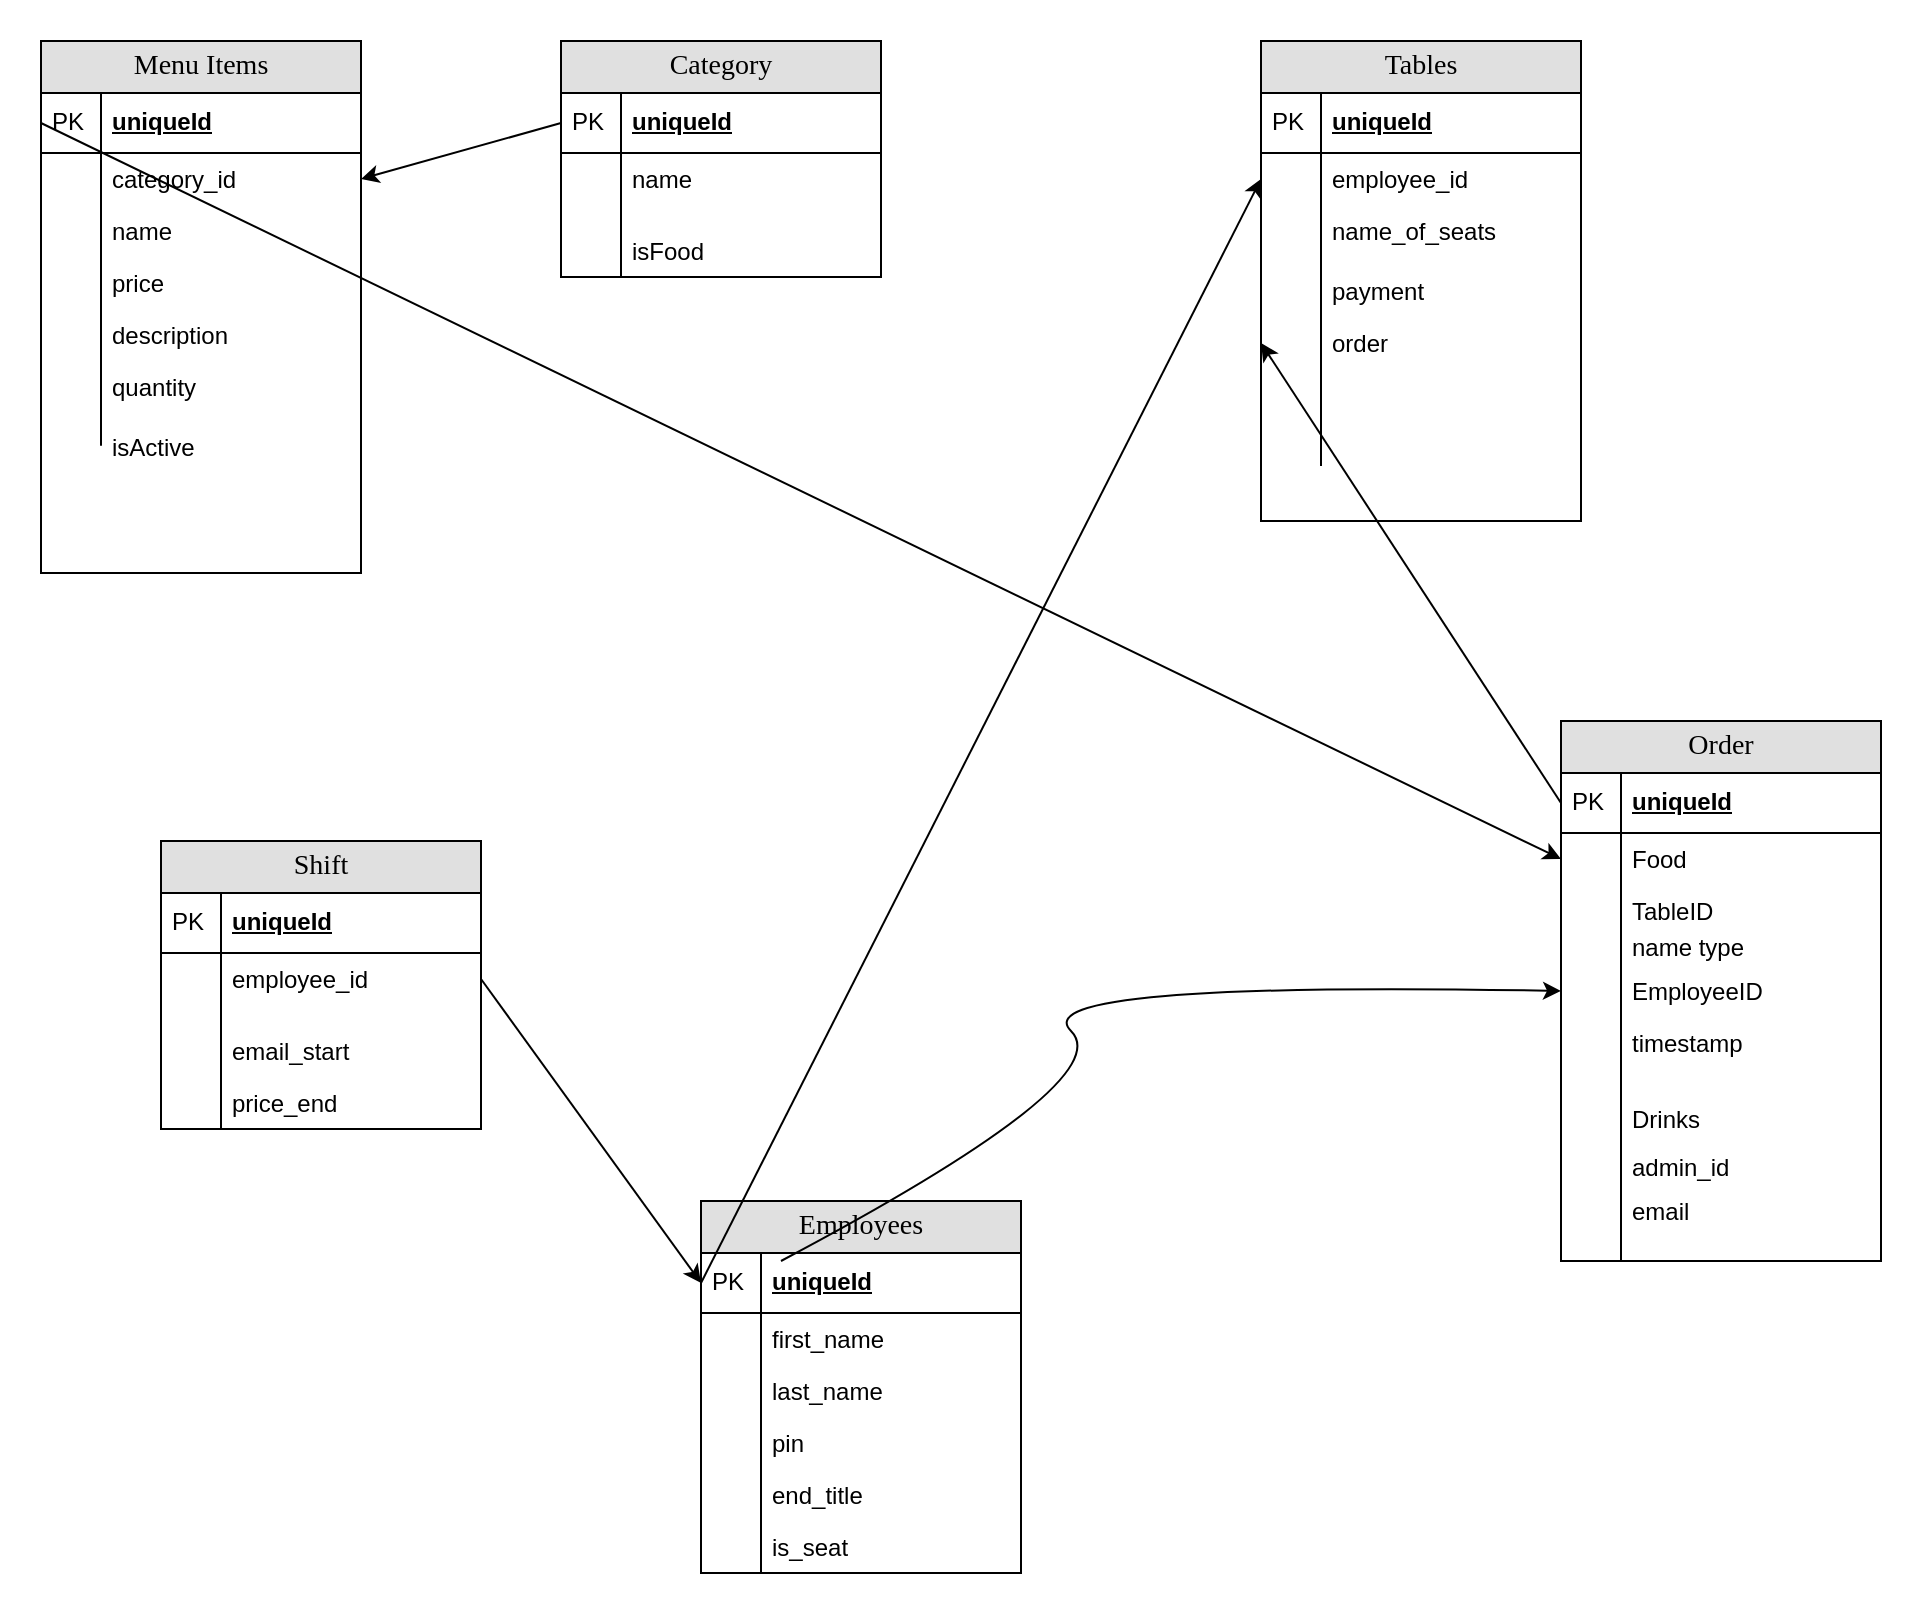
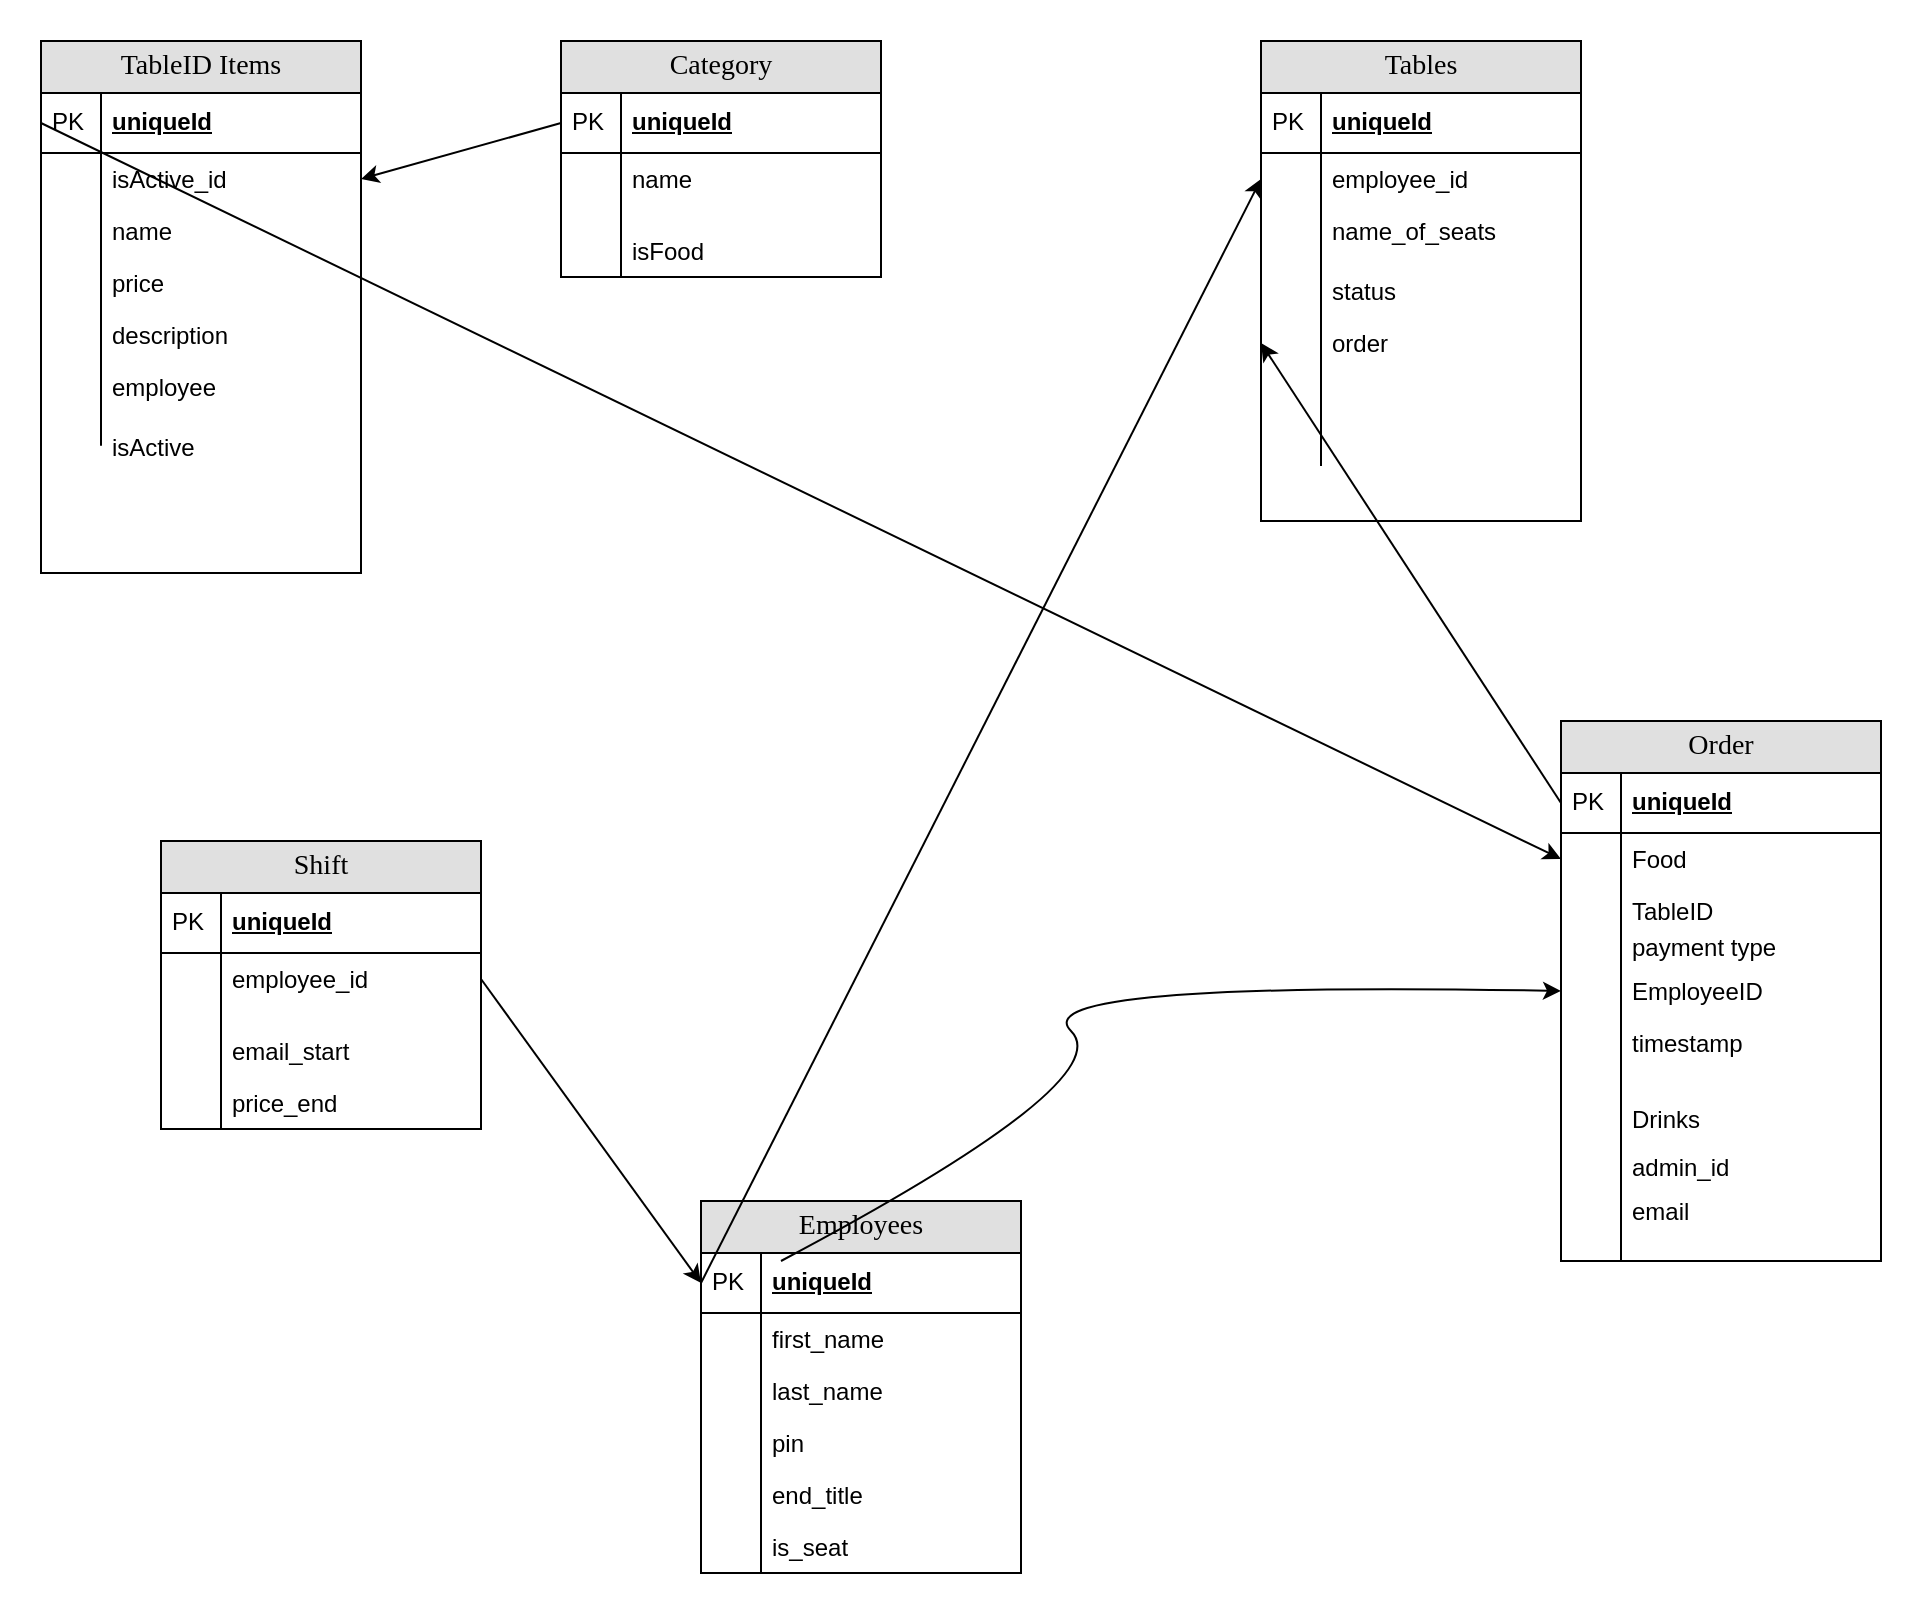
node "Menu Items": label "Menu Items" -> "TableID Items"
node "category_id": label "category_id" -> "isActive_id"
node "payment": label "payment" -> "status"
node "quantity": label "quantity" -> "employee"
node "name type": label "name type" -> "payment type"
